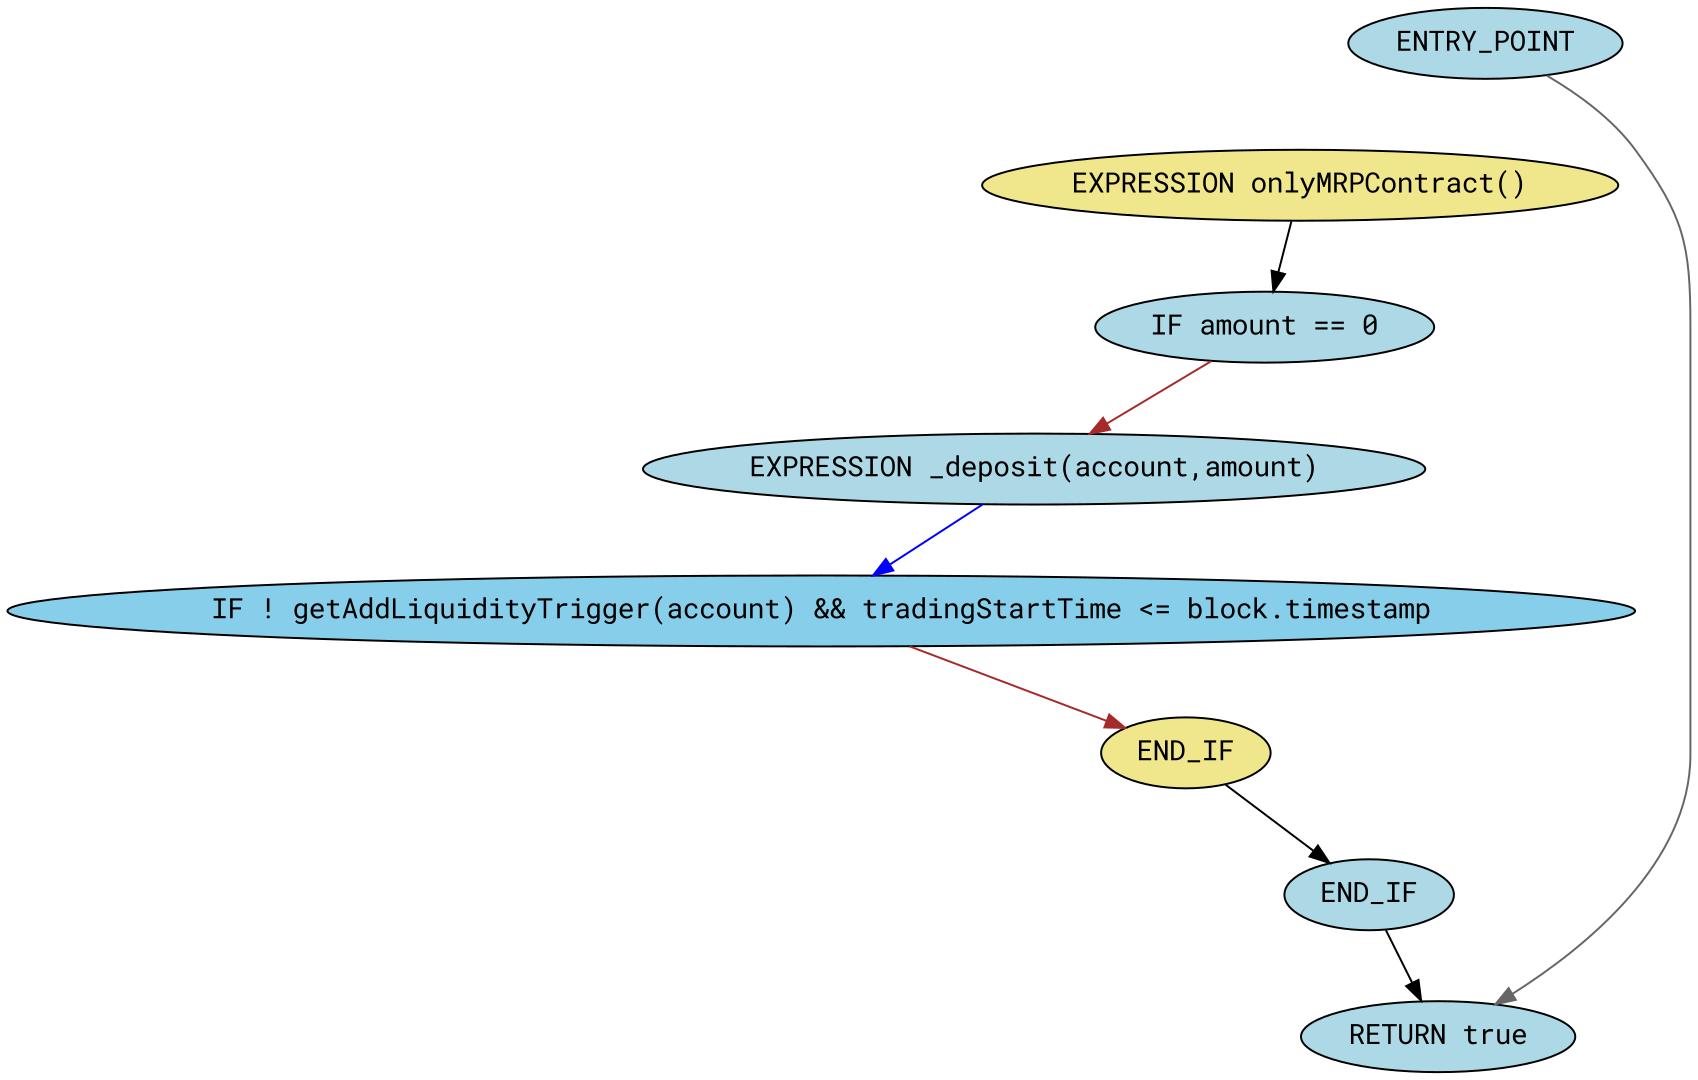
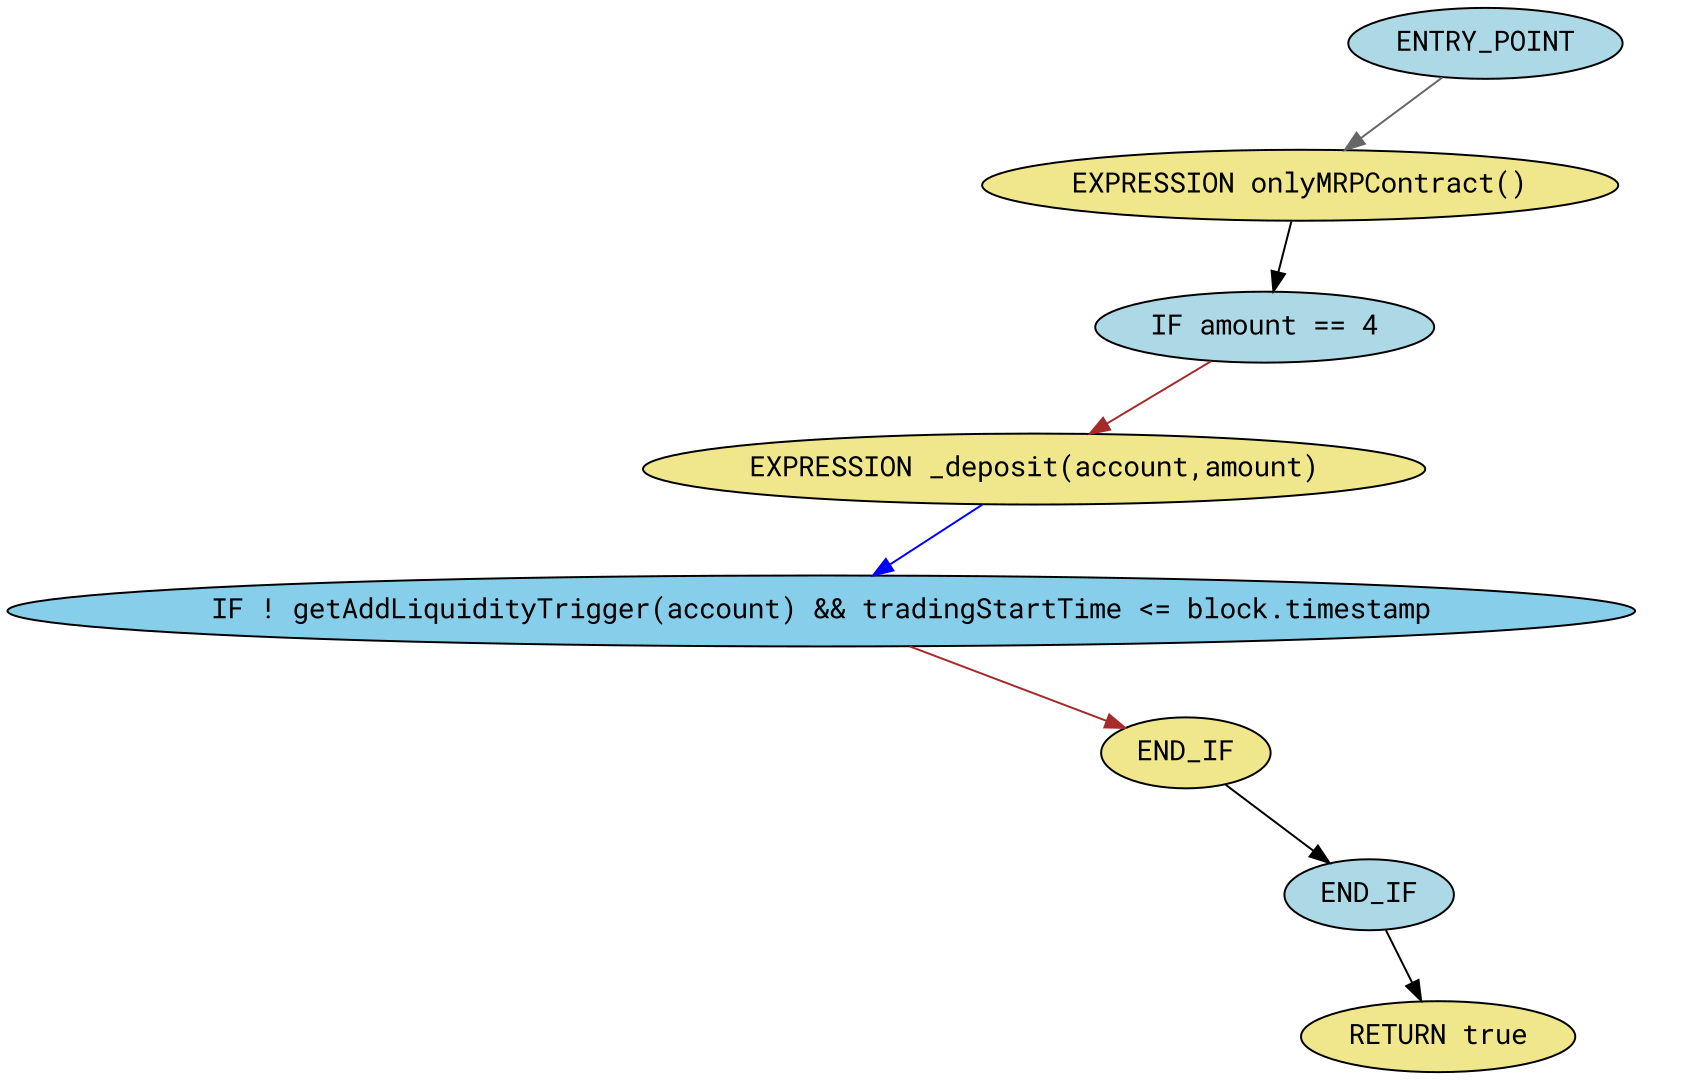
node "IF amount == 0": label "IF amount == 0" -> "IF amount == 4"
node "EXPRESSION _deposit(account,amount)": fillcolor lightblue -> khaki
edge "ENTRY_POINT" -> "RETURN true": now "ENTRY_POINT" -> "EXPRESSION onlyMRPContract()"
node "RETURN true": fillcolor lightblue -> khaki
